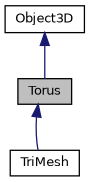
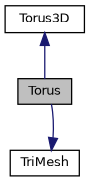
node "Object3D": label "Object3D" -> "Torus3D"
edge "TriMesh" -> "Torus": reversed
